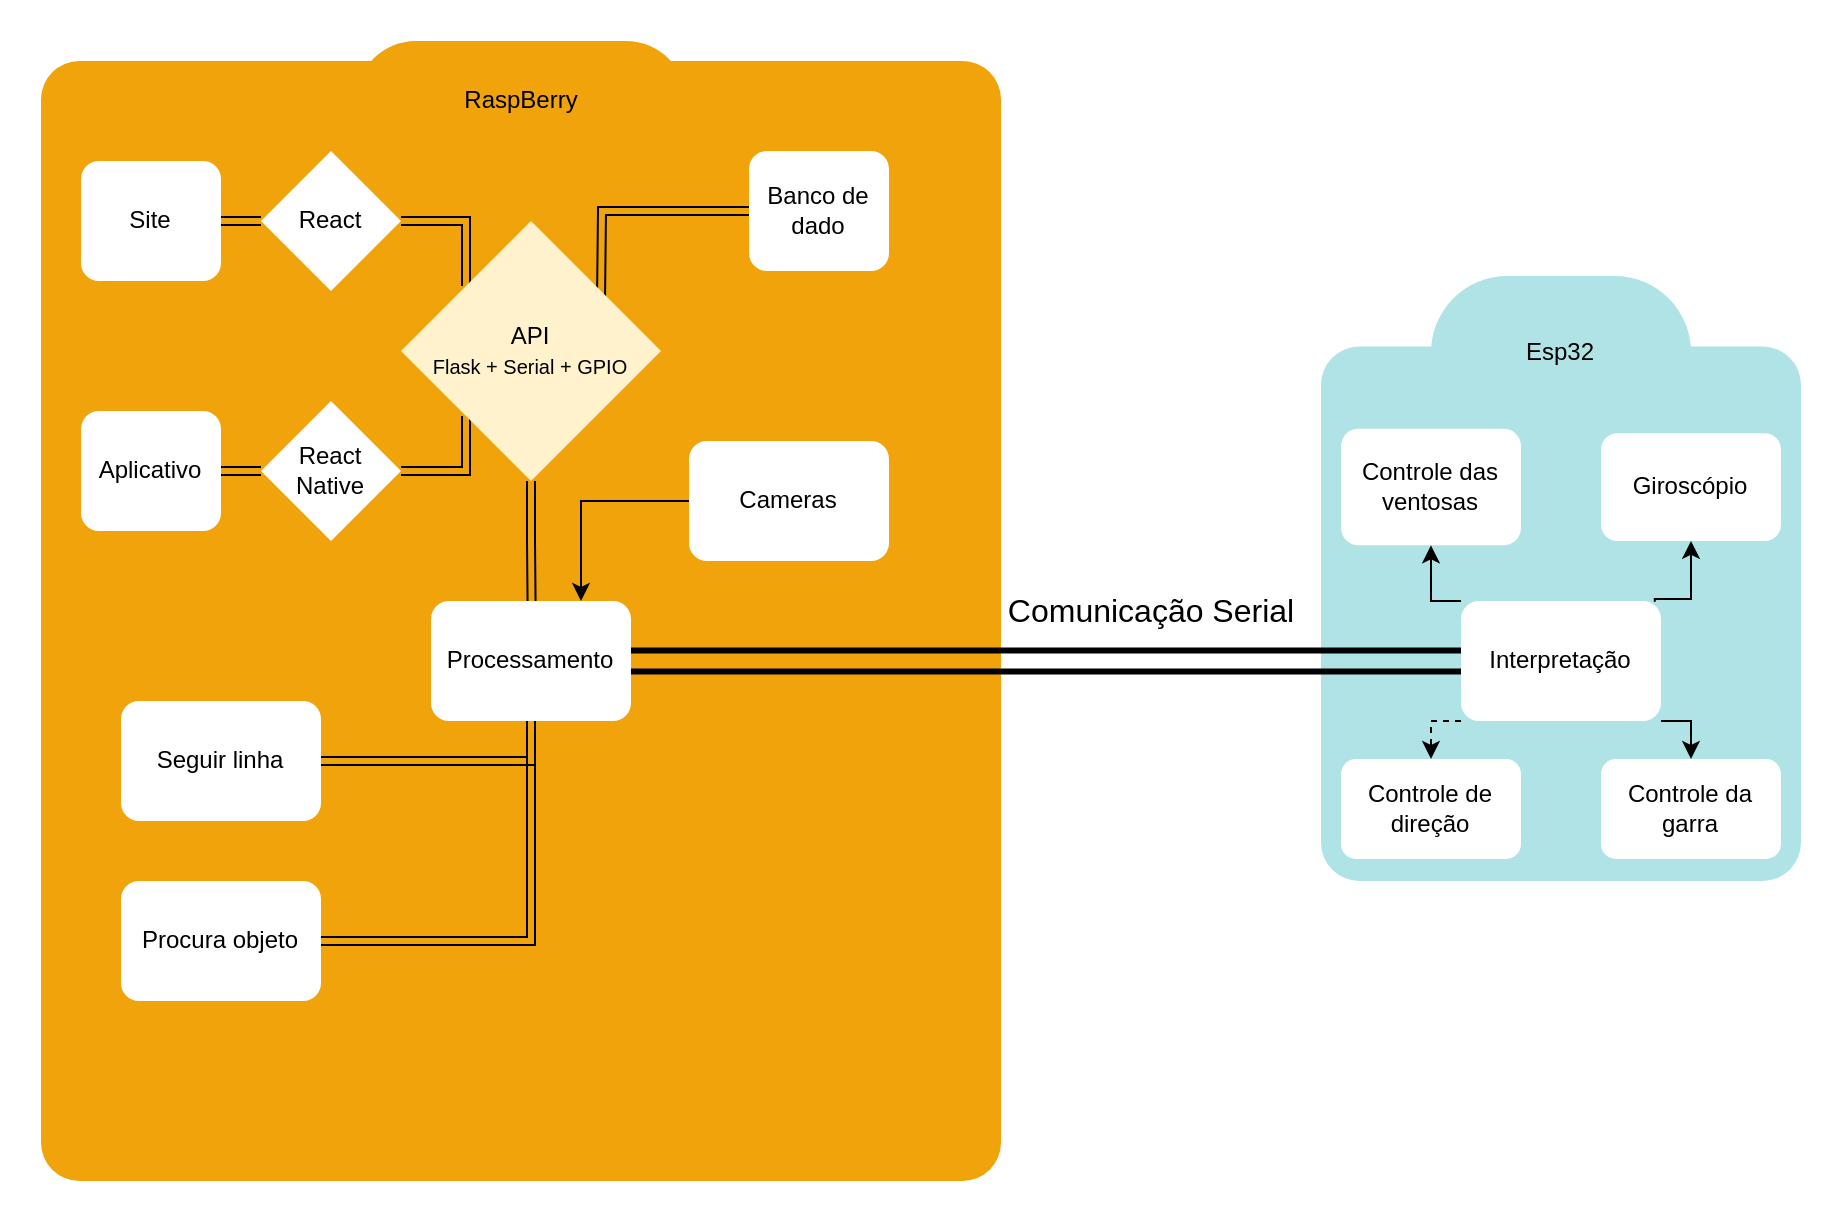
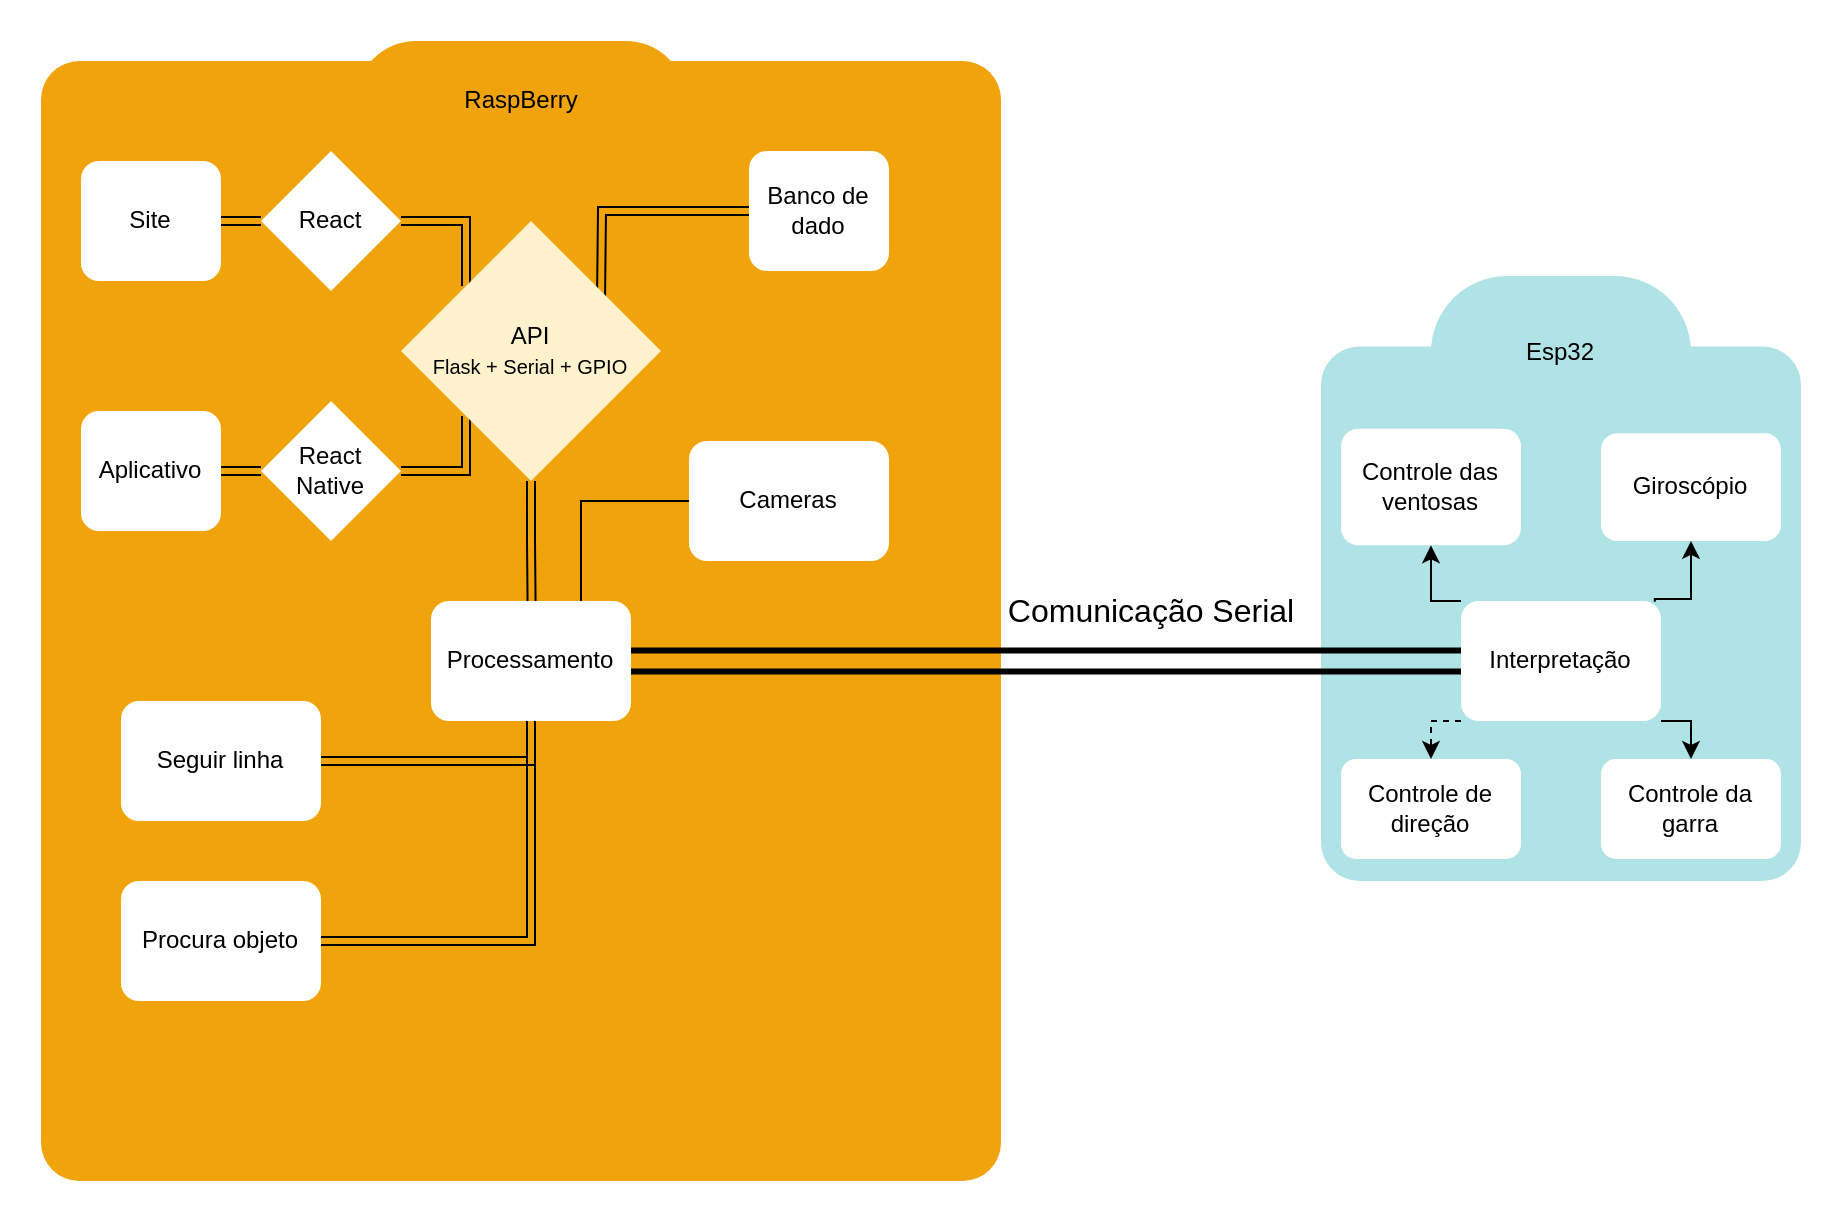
edge "Cameras" -> "Processamento": arrowhead classic -> none
